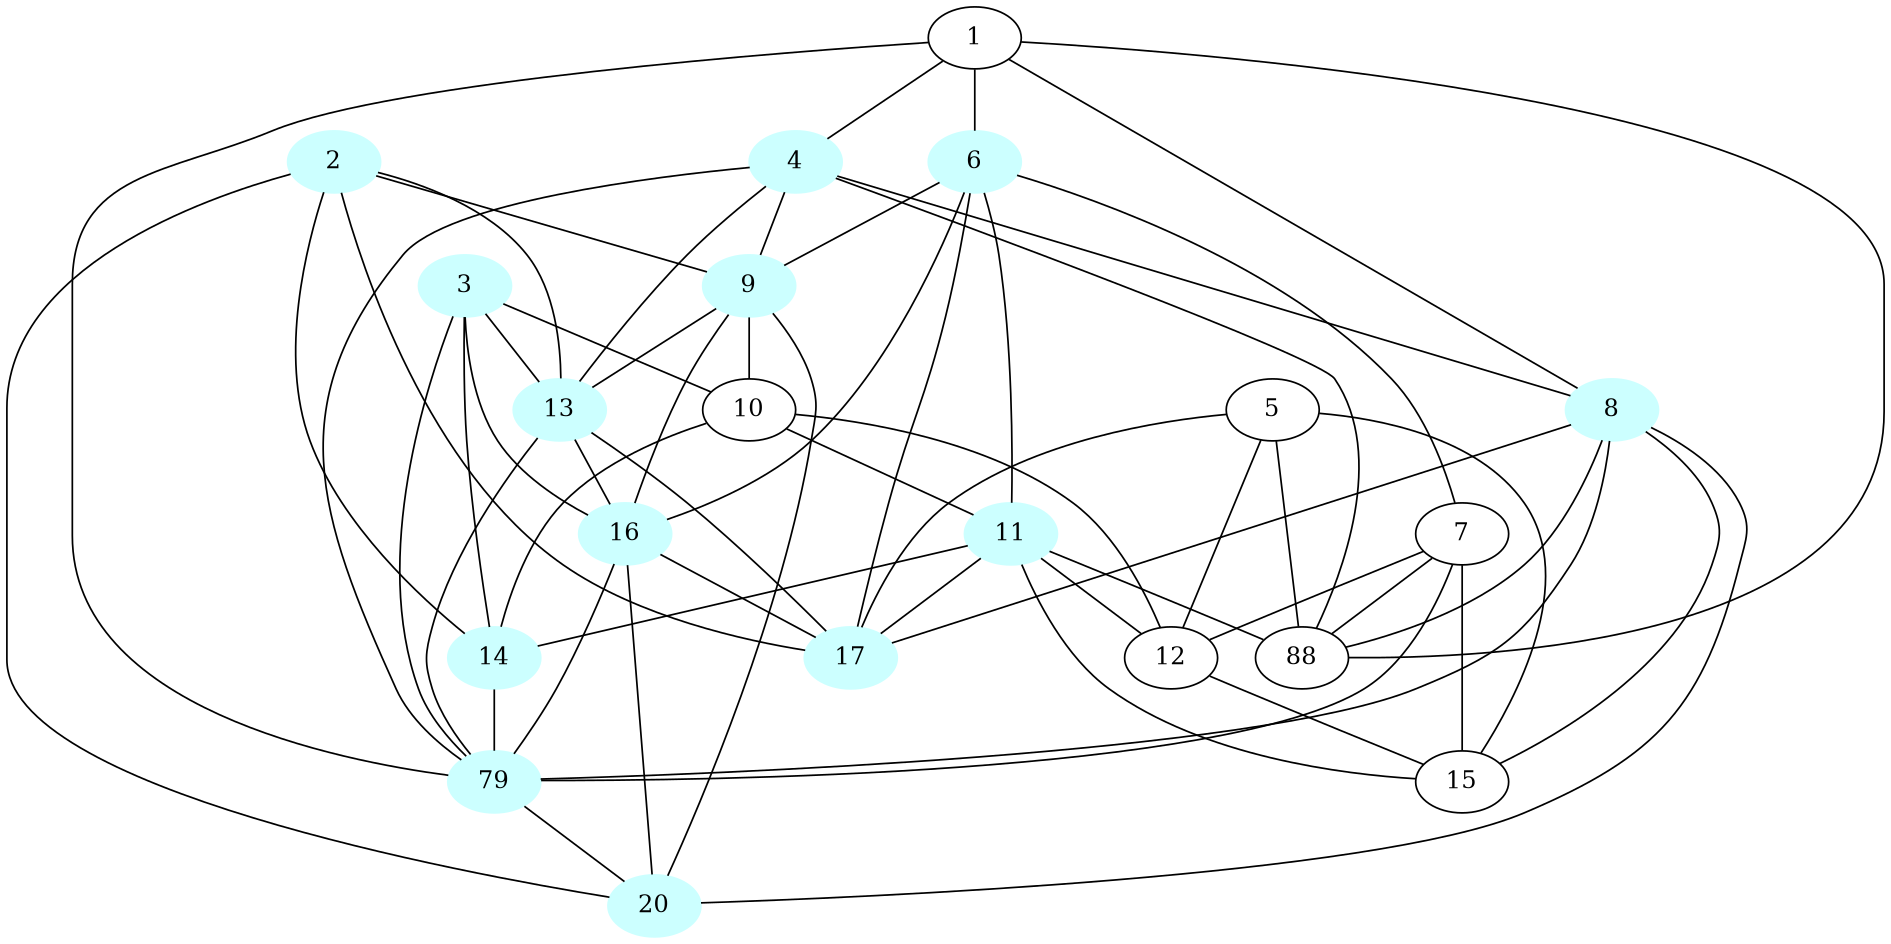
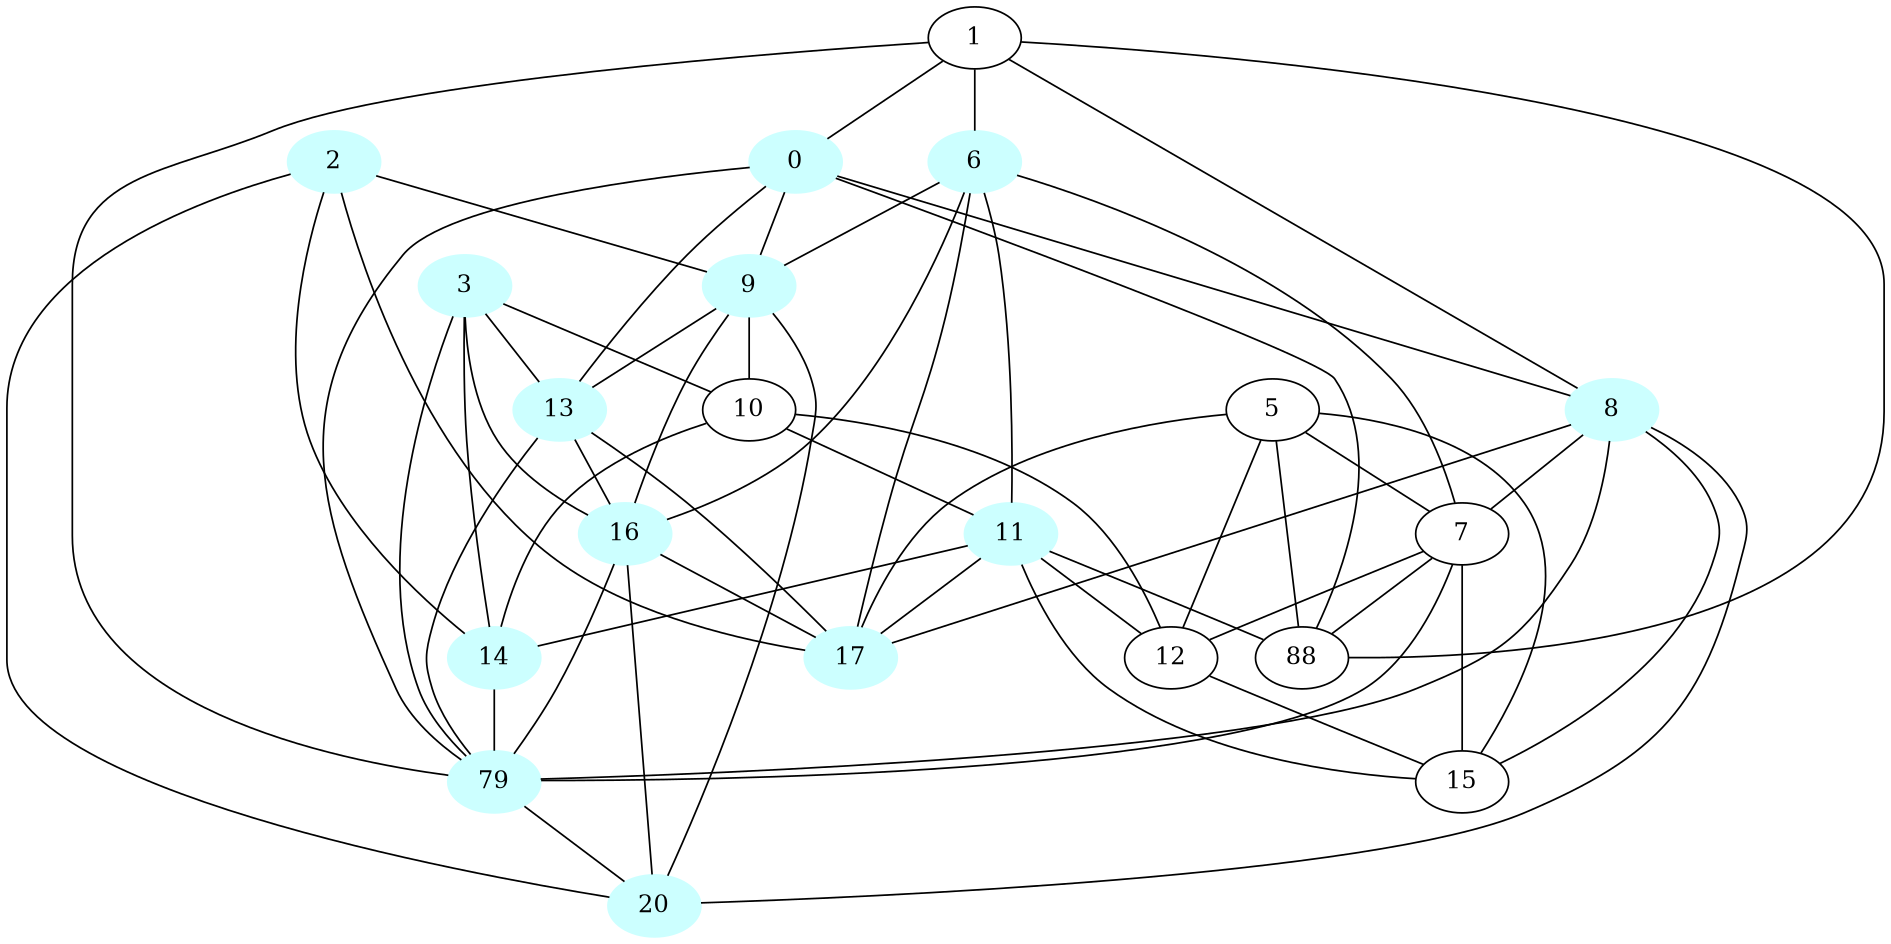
node "4": label "4" -> "0"
edge "2" -- "13": removed
edge "5" -- "7": added
edge "8" -- "88": now "8" -- "7"
